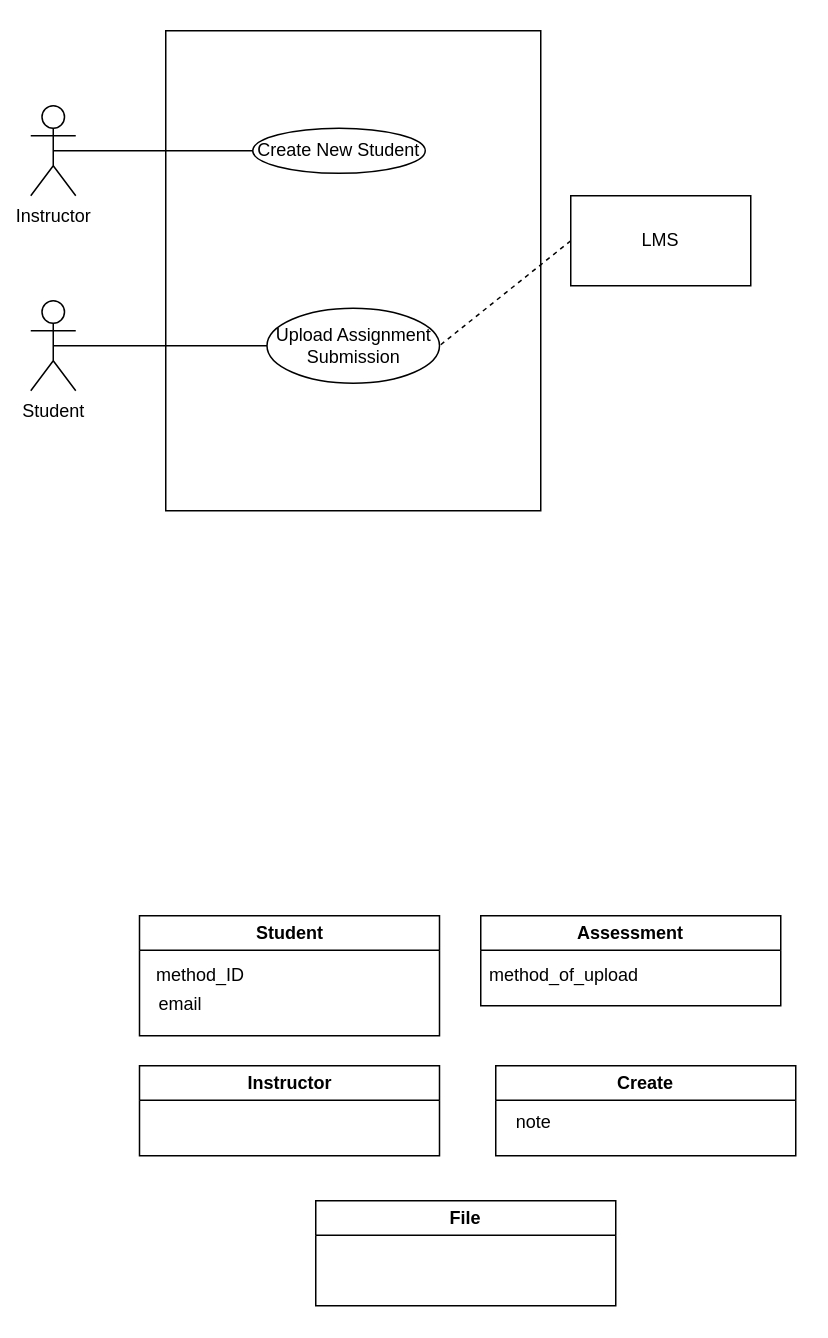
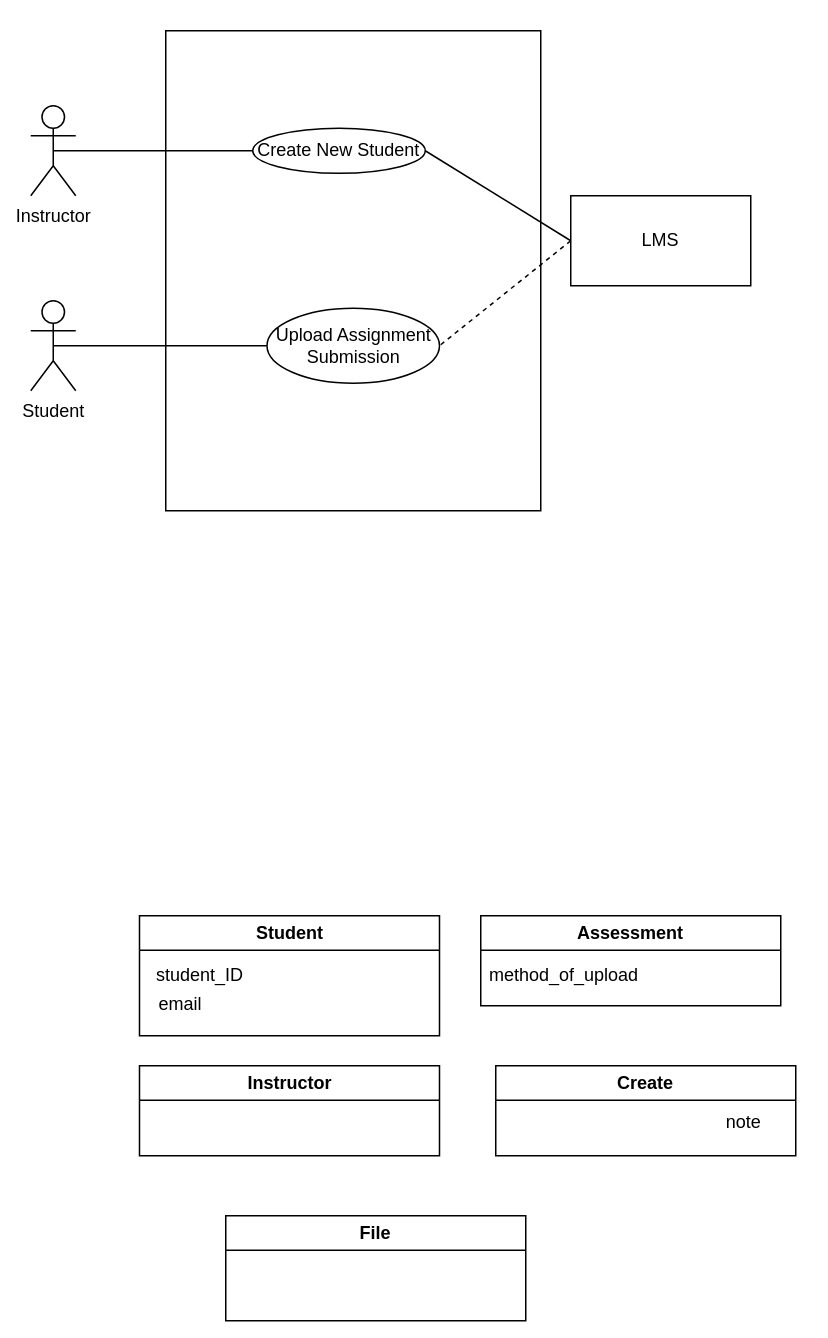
edge "Create New Student" -- "LMS": added
node "method_ID": label "method_ID" -> "student_ID"
node "note": moved (533, 1123) -> (743, 1123)
node "File": moved (466, 1253) -> (376, 1268)
